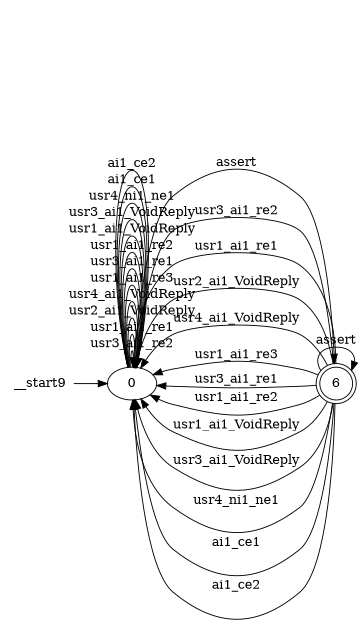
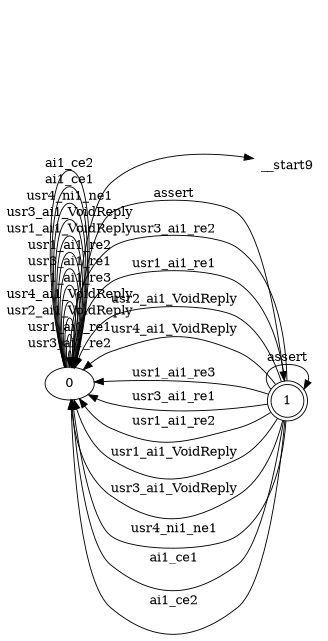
edge "__start9" -> "0": reversed
node "6": label "6" -> "1"
